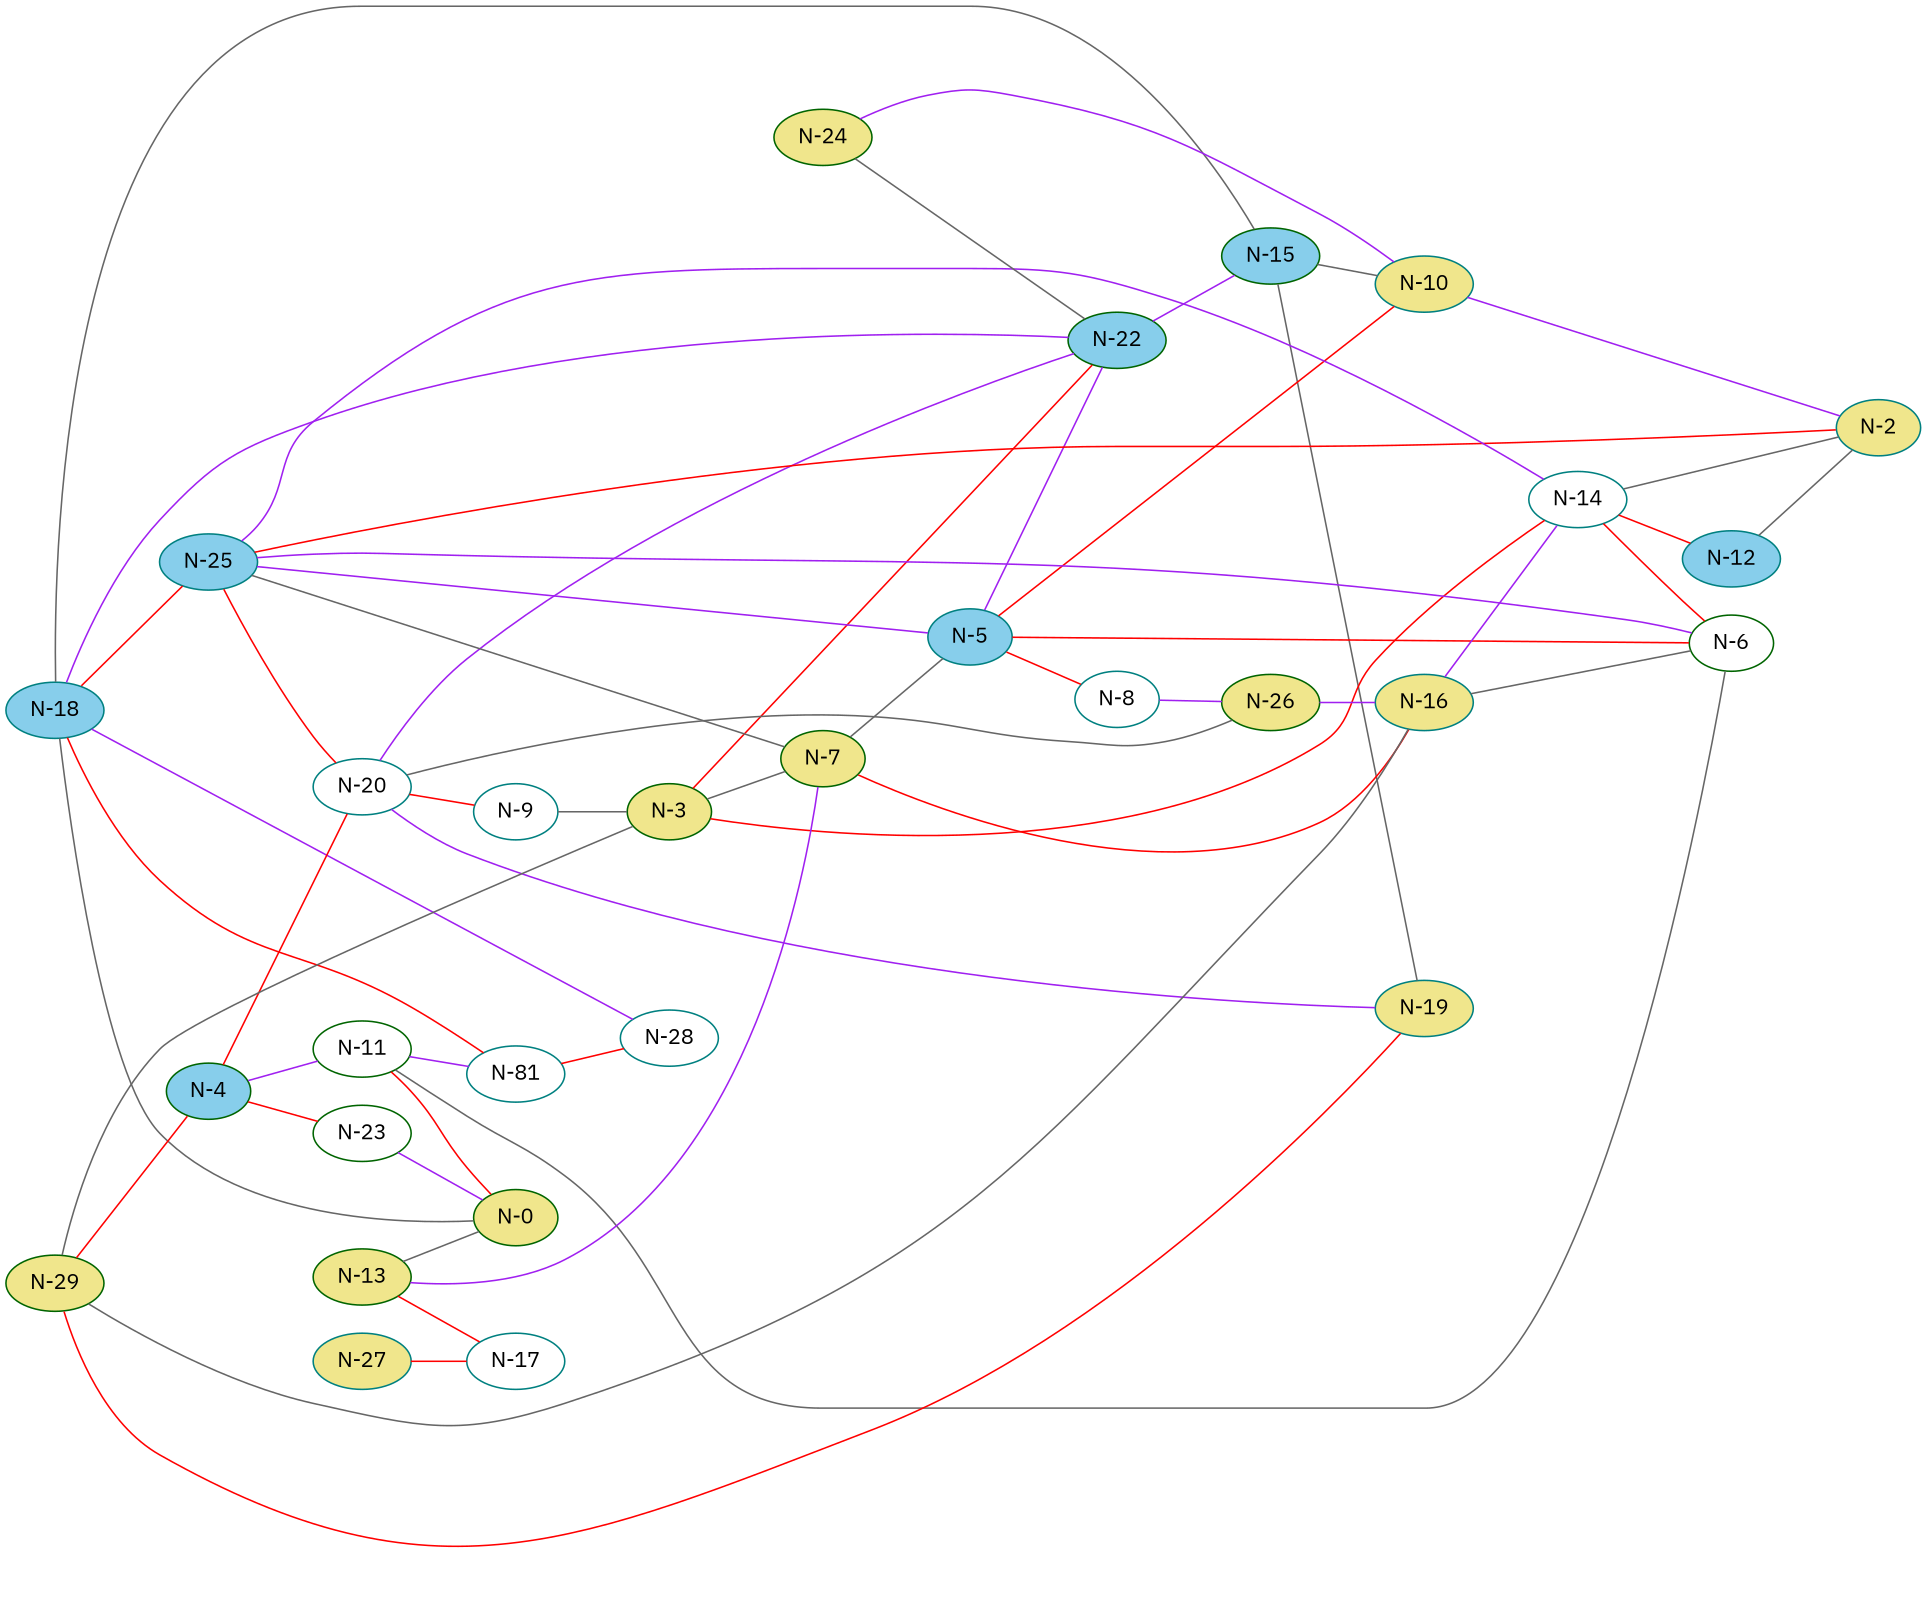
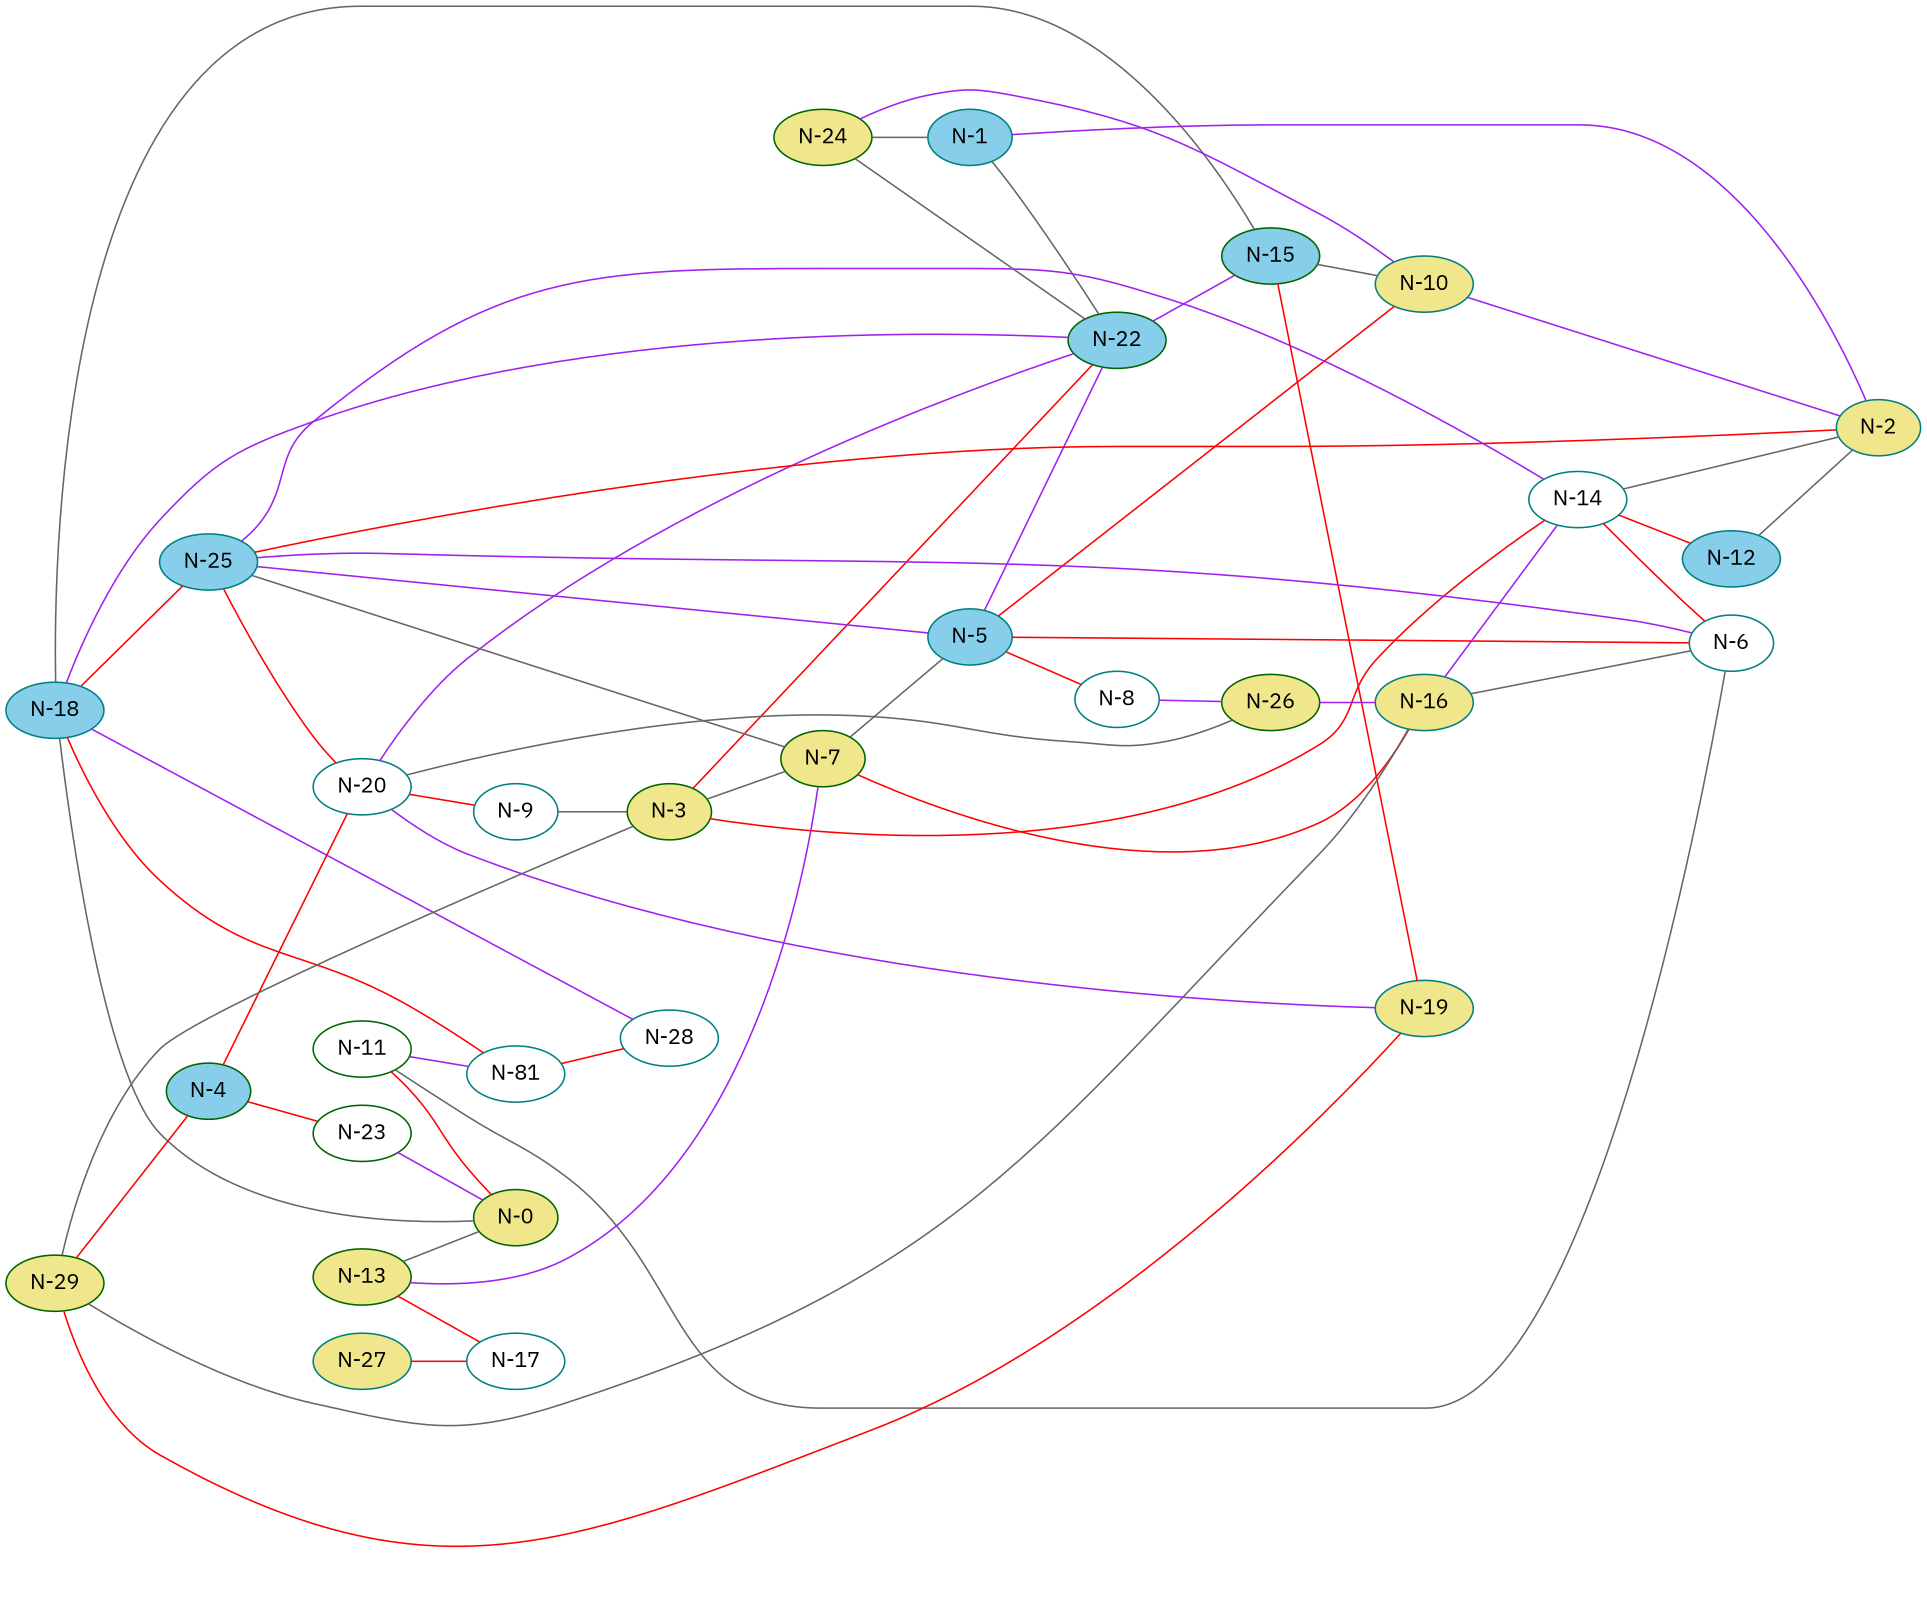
node "N-1": added
edge "N-15" -- "N-19": color gray40 -> red
node "N-6": color darkgreen -> teal
edge "N-11" -- "N-4": removed
